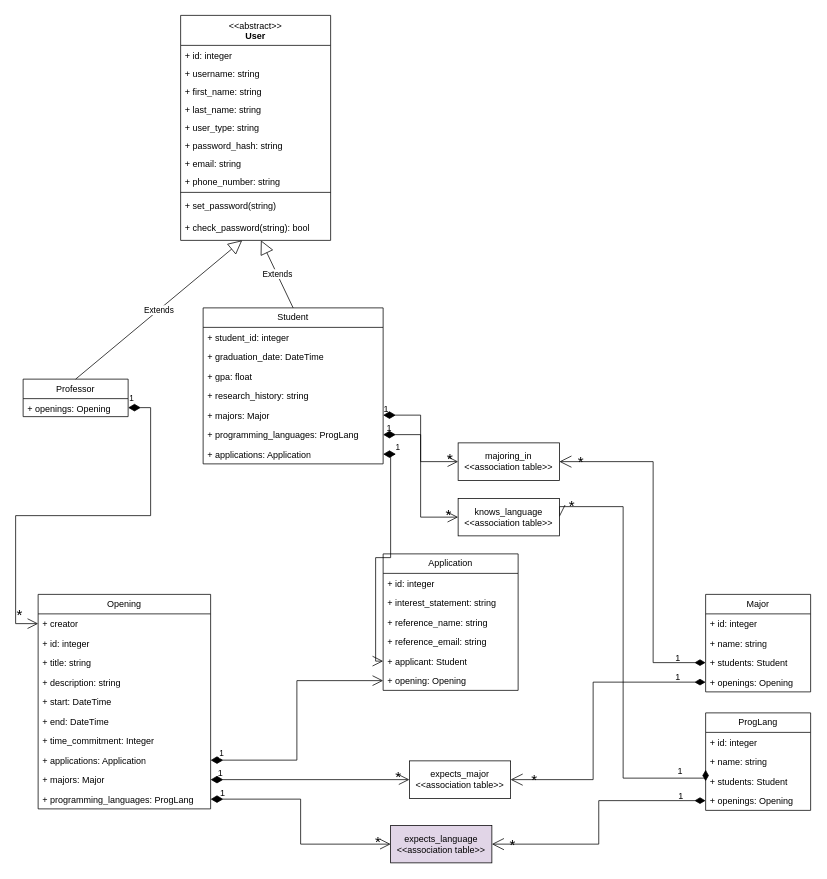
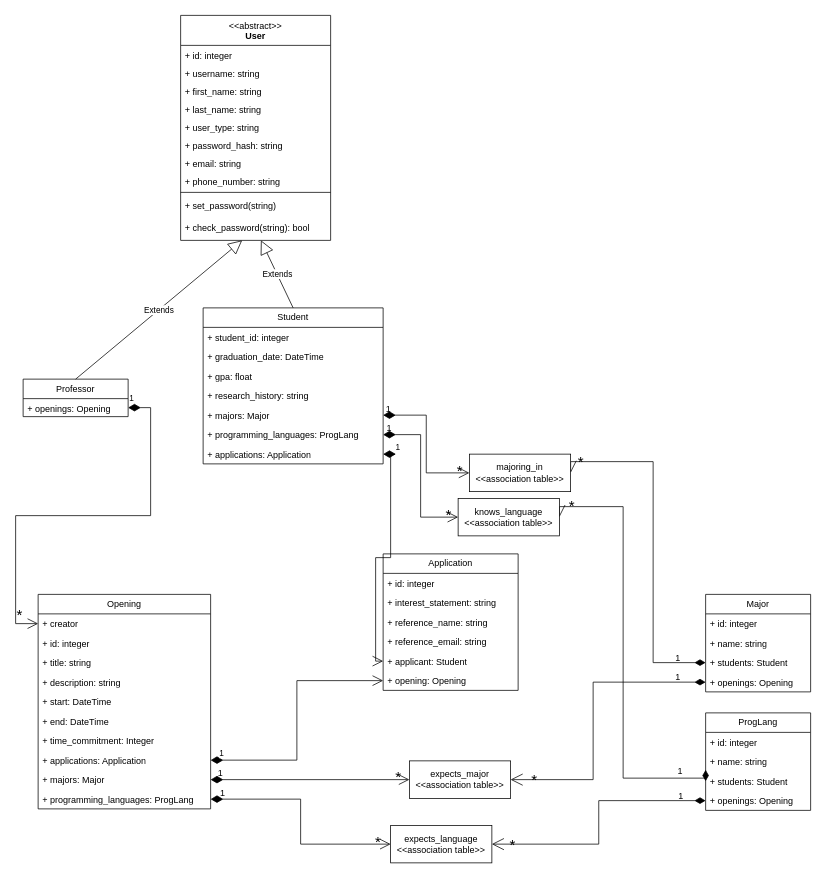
node "majoring_in <<association table>>": moved (509, 462) -> (520, 473)
node "expects_language <<association table>>": fillcolor #e1d5e7 -> #ffffff
